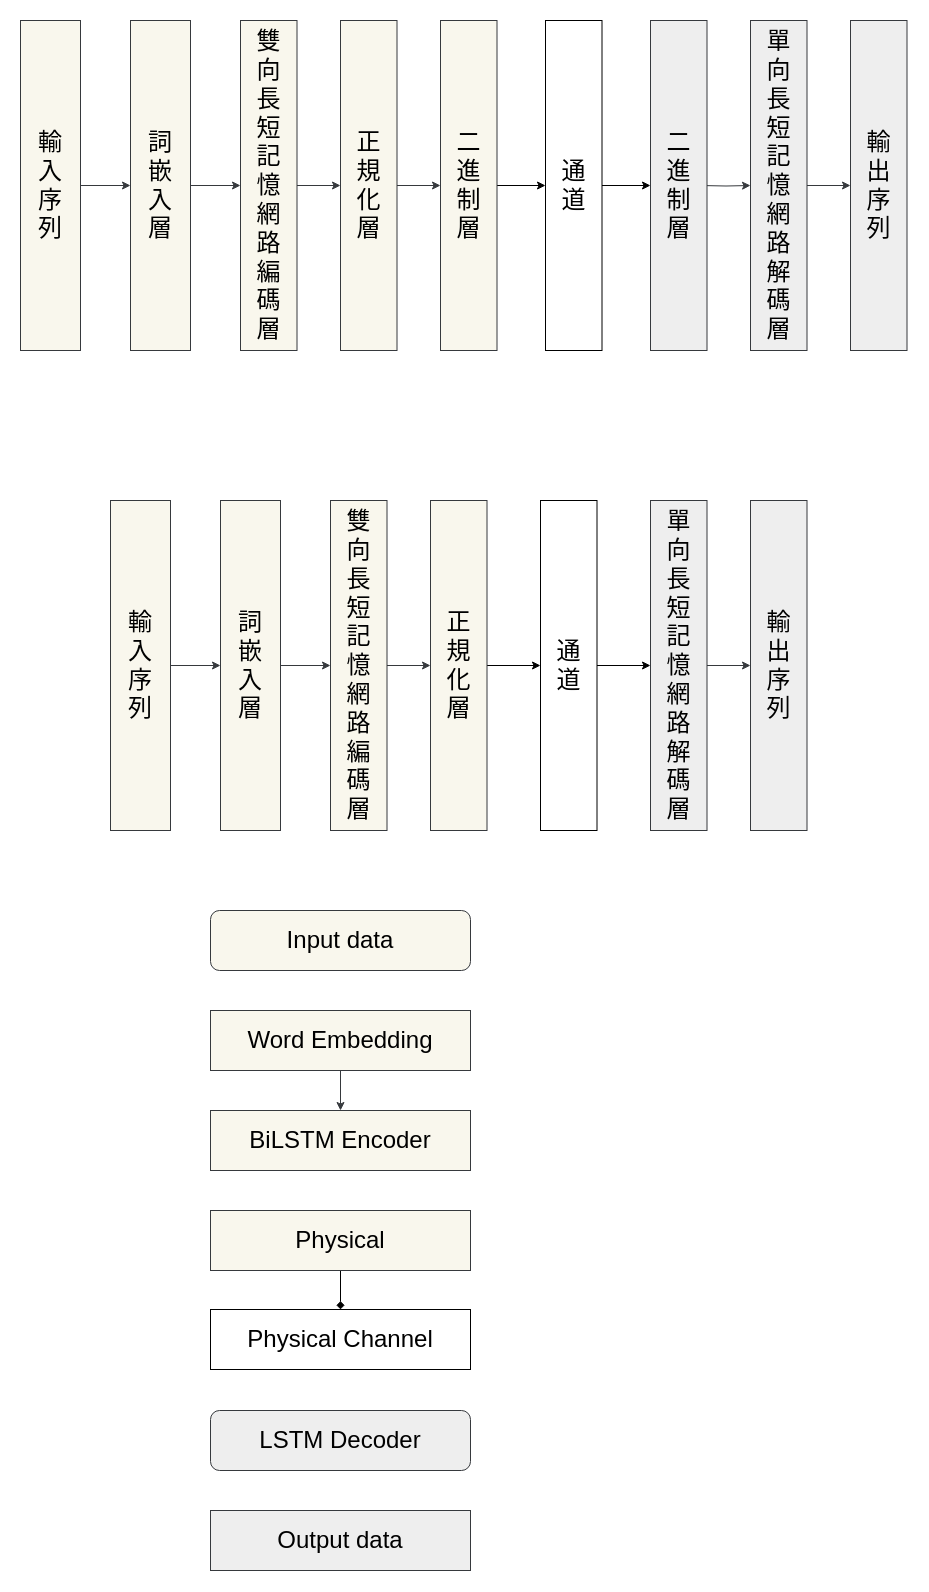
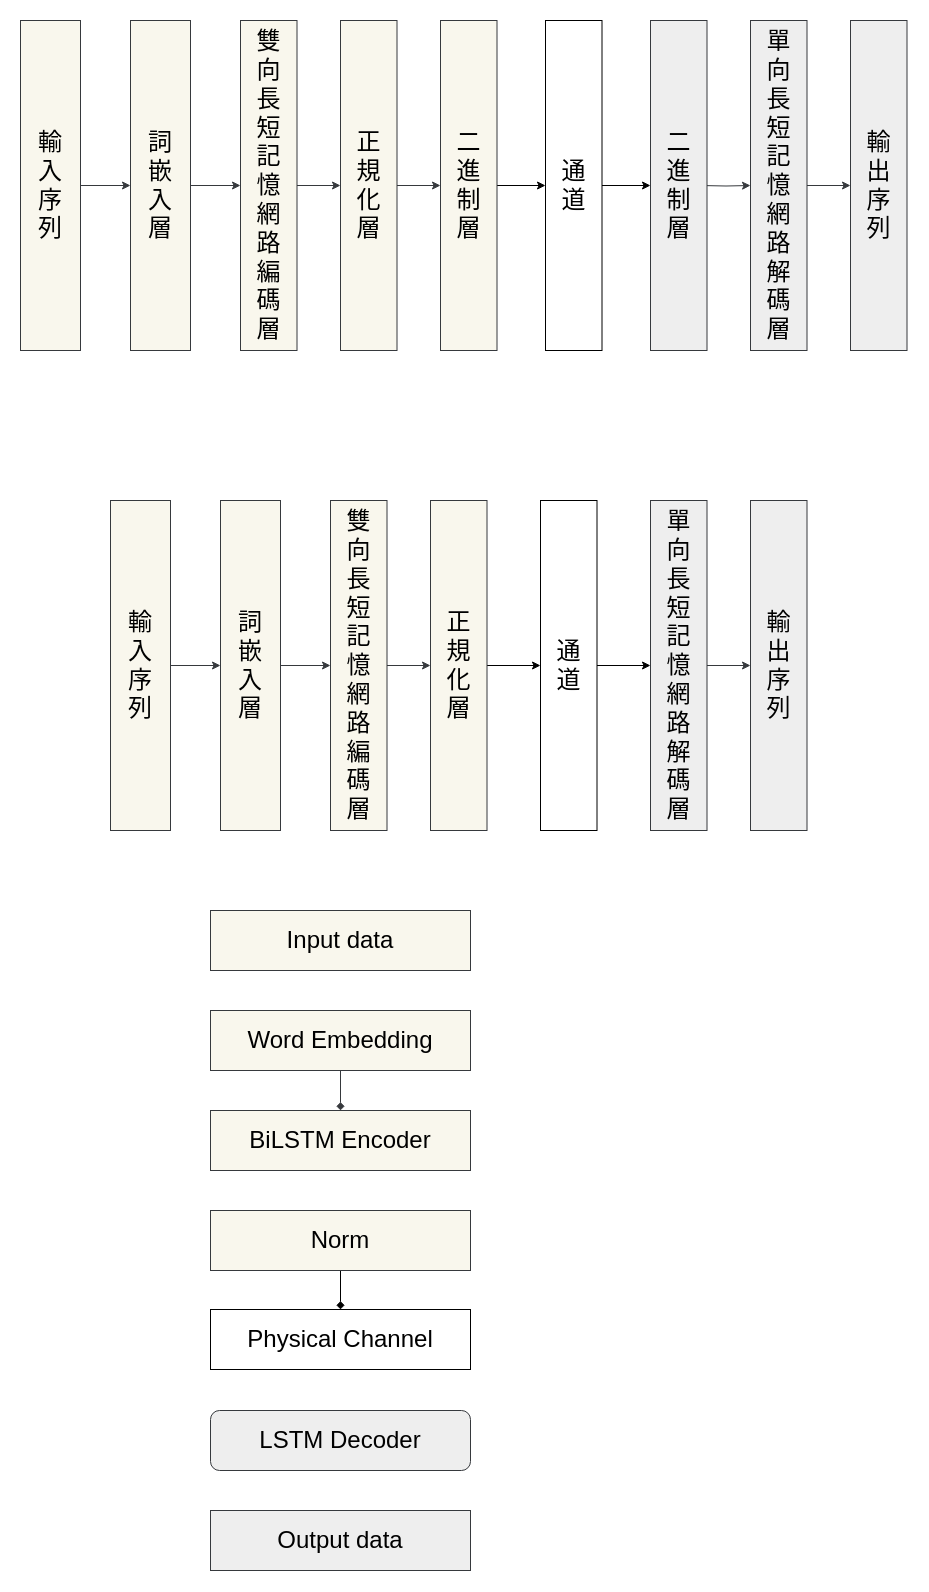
node "Input data": shape rounded rectangle -> rectangle
edge "Word Embedding" -> "BiLSTM Encoder": arrowhead classic -> diamond
node "Physical": label "Physical" -> "Norm"
